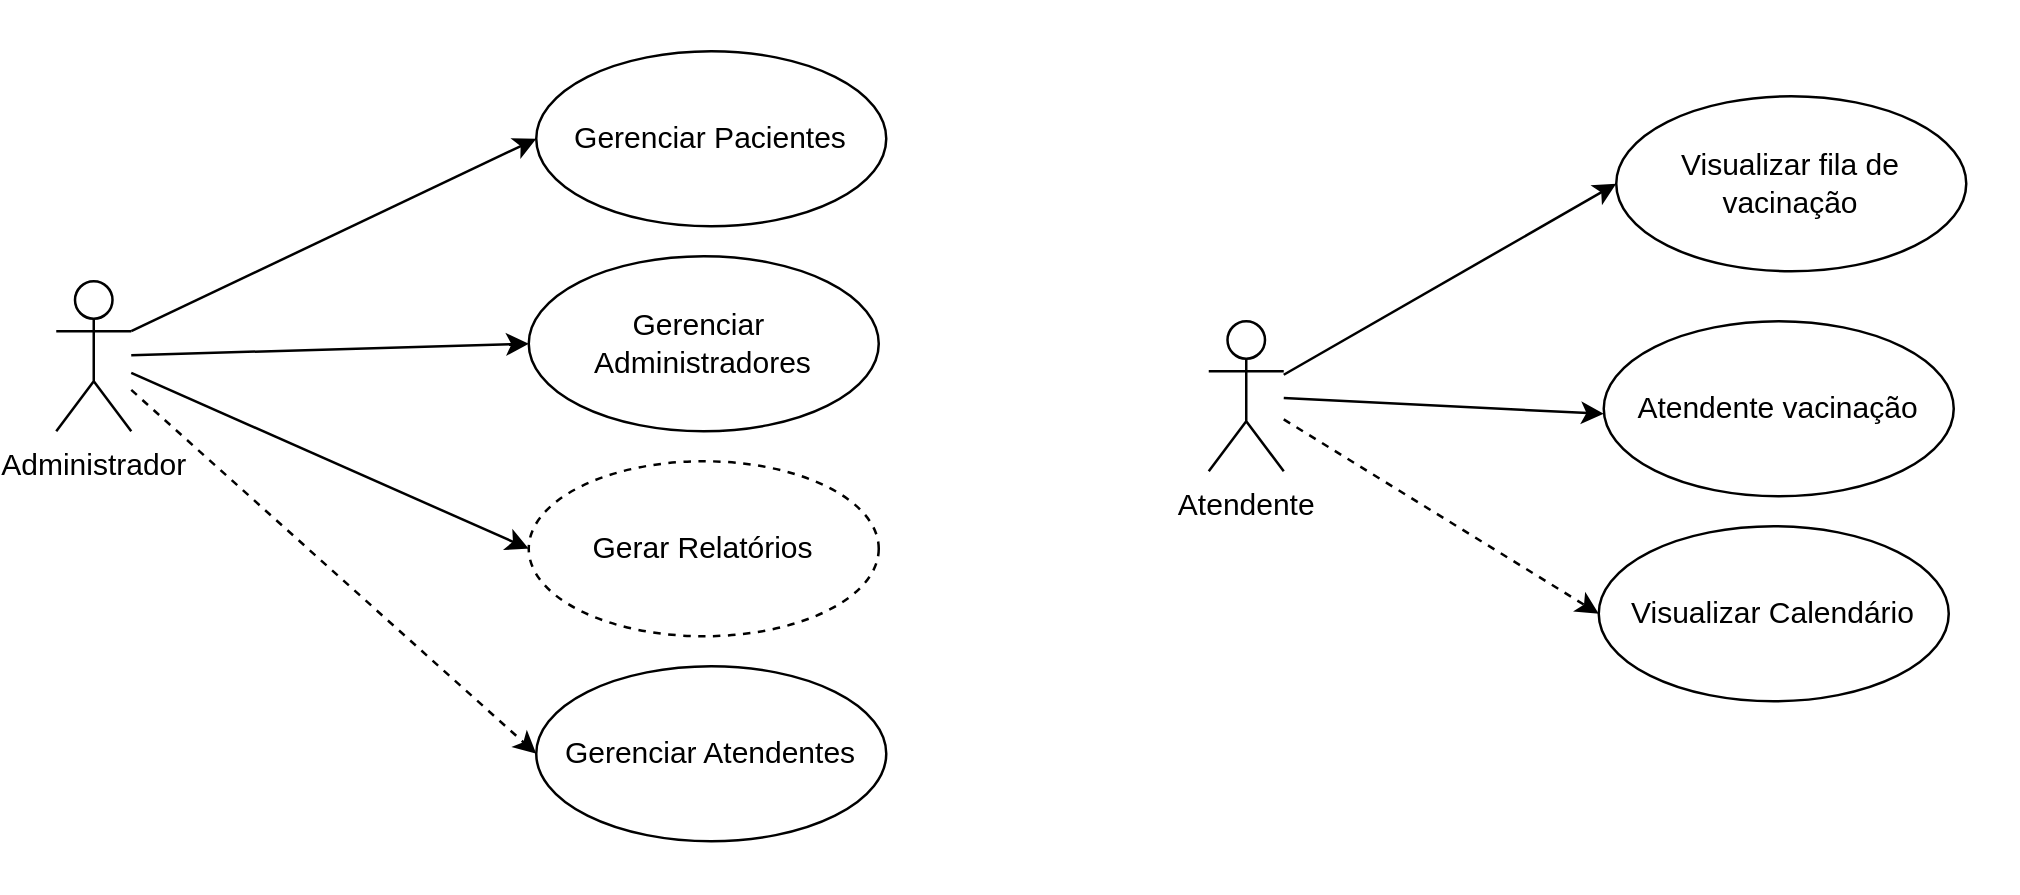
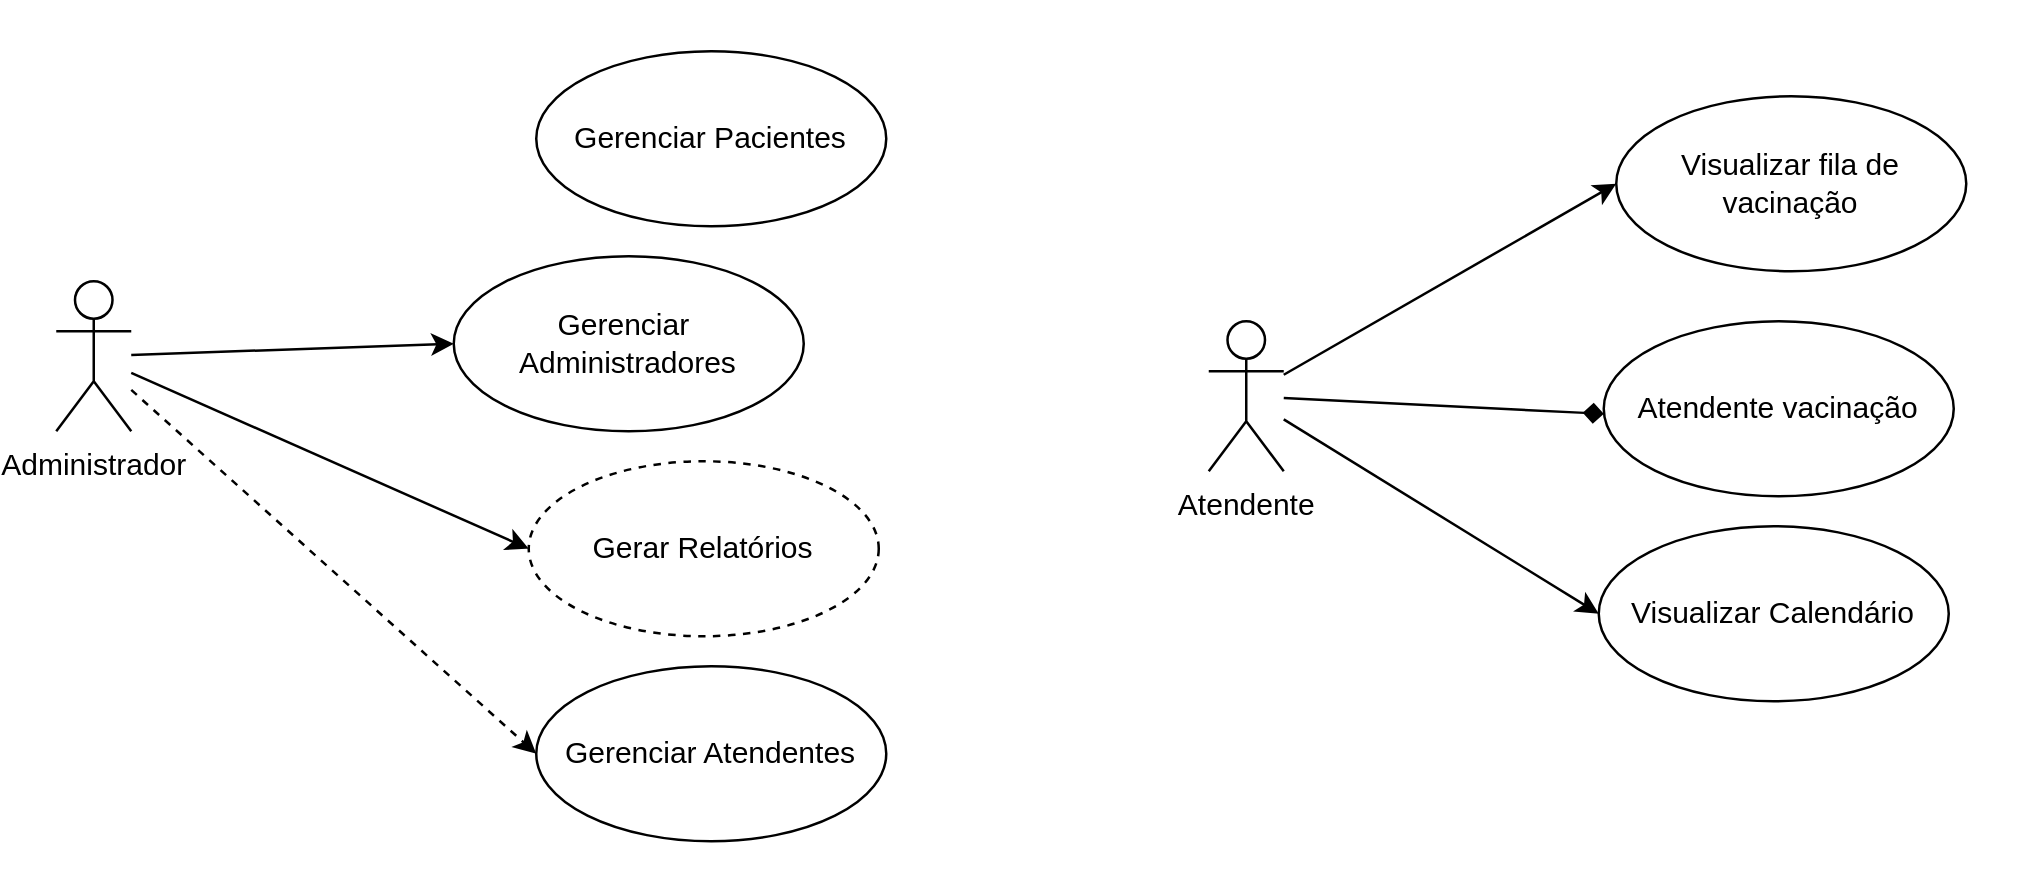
edge "Administrador" -> "Gerenciar Pacientes": removed
node "Gerenciar Administradores": moved (704, 344) -> (629, 344)
edge "Atendente" -> "Atendente vacinação": arrowhead classic -> diamond
edge "Atendente" -> "Visualizar Calendário": style dashed -> solid
